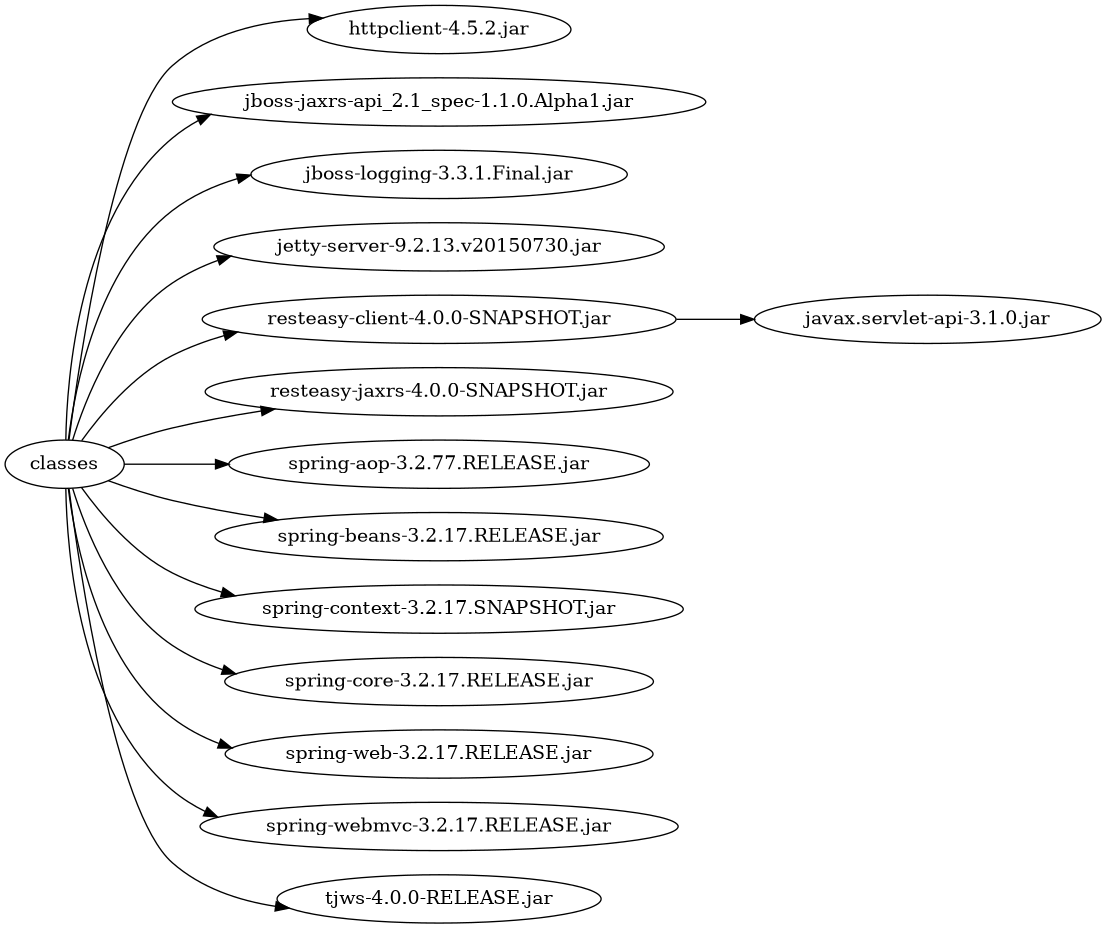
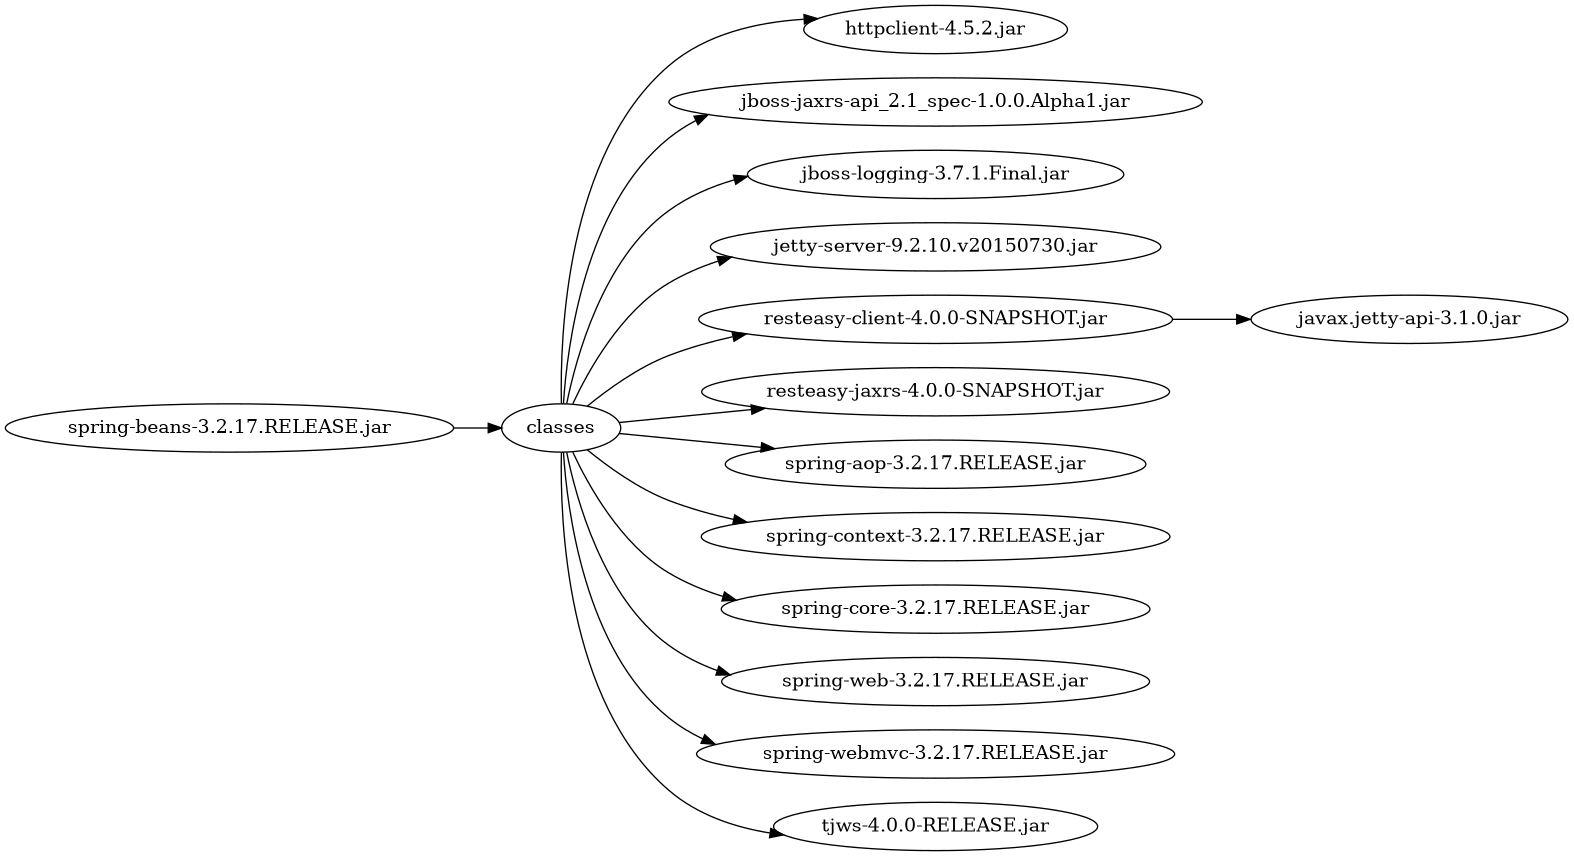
node "jboss-jaxrs-api_2.1_spec-1.1.0.Alpha1.jar": label "jboss-jaxrs-api_2.1_spec-1.1.0.Alpha1.jar" -> "jboss-jaxrs-api_2.1_spec-1.0.0.Alpha1.jar"
node "jboss-logging-3.3.1.Final.jar": label "jboss-logging-3.3.1.Final.jar" -> "jboss-logging-3.7.1.Final.jar"
node "jetty-server-9.2.13.v20150730.jar": label "jetty-server-9.2.13.v20150730.jar" -> "jetty-server-9.2.10.v20150730.jar"
node "javax.servlet-api-3.1.0.jar": label "javax.servlet-api-3.1.0.jar" -> "javax.jetty-api-3.1.0.jar"
node "spring-aop-3.2.77.RELEASE.jar": label "spring-aop-3.2.77.RELEASE.jar" -> "spring-aop-3.2.17.RELEASE.jar"
edge "classes" -> "spring-beans-3.2.17.RELEASE.jar": reversed
node "spring-context-3.2.17.SNAPSHOT.jar": label "spring-context-3.2.17.SNAPSHOT.jar" -> "spring-context-3.2.17.RELEASE.jar"
